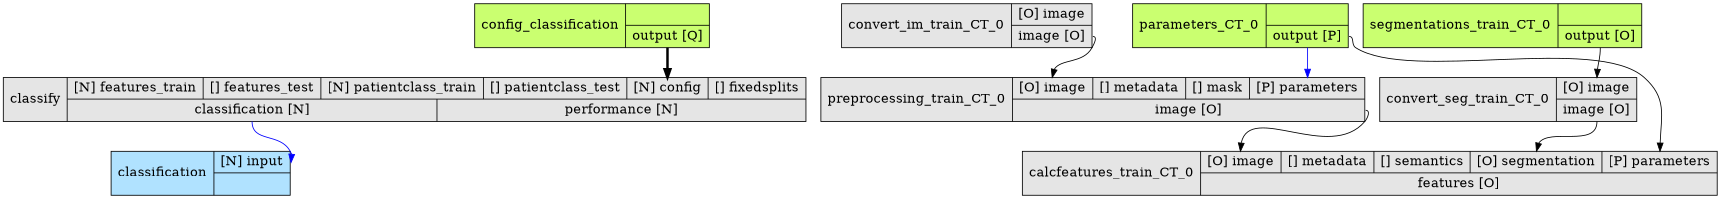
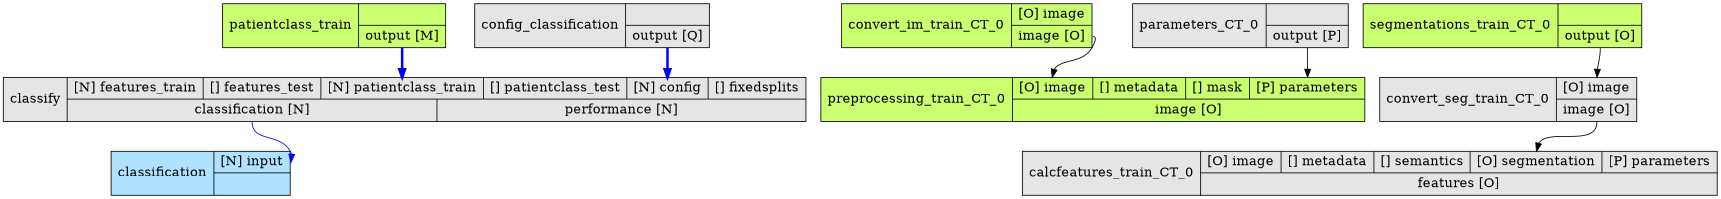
node "patientclass_train": added
node "config_classification": fillcolor darkolivegreen1 -> gray90
node "convert_im_train_CT_0": fillcolor gray90 -> darkolivegreen1
node "parameters_CT_0": fillcolor darkolivegreen1 -> gray90
edge "config_classification" -> "classify": color black -> blue
edge "parameters_CT_0" -> "preprocessing_train_CT_0": color blue -> black
edge "parameters_CT_0" -> "calcfeatures_train_CT_0": removed
node "preprocessing_train_CT_0": fillcolor gray90 -> darkolivegreen1
edge "preprocessing_train_CT_0" -> "calcfeatures_train_CT_0": removed
